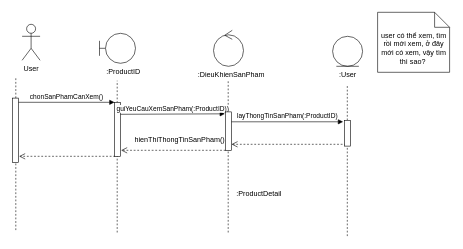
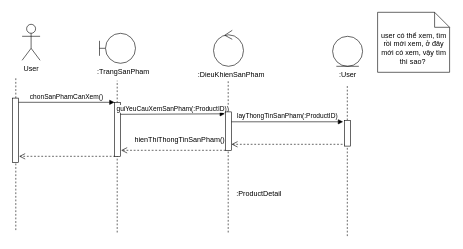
node ":ProductID": label ":ProductID" -> ":TrangSanPham"
